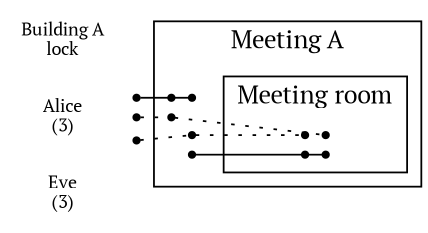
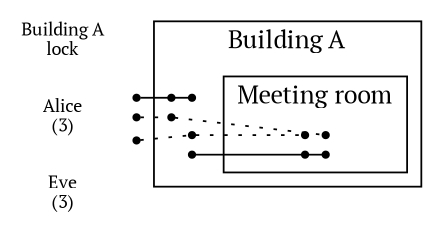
cluster "Meeting A": label "Meeting A" -> "Building A"
